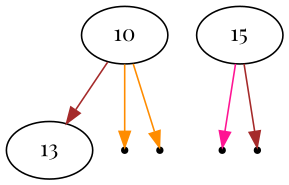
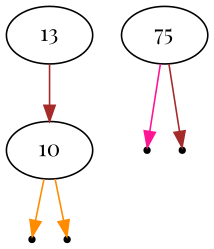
node "15": label "15" -> "75"
edge "10" -> "13": reversed
